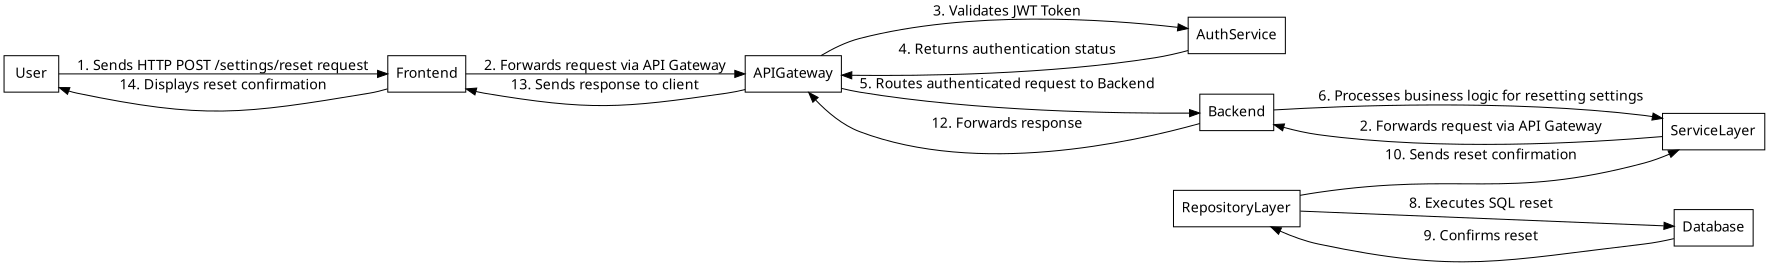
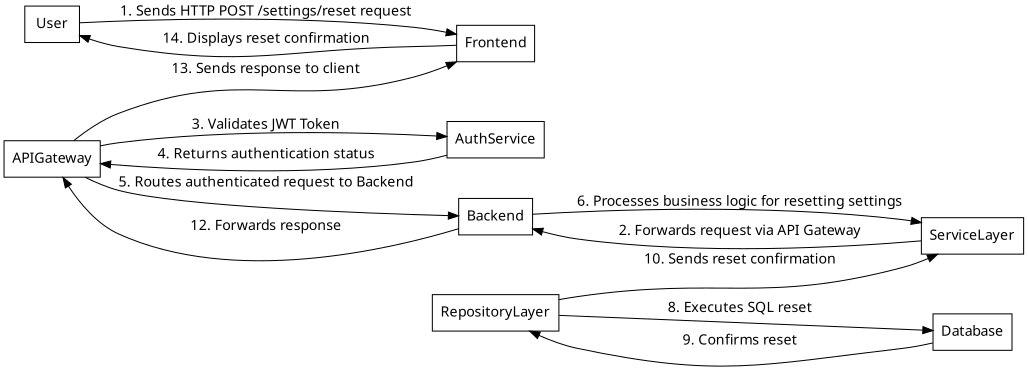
edge "Frontend" -> "APIGateway": removed, label "2. Forwards request via API Gateway"
